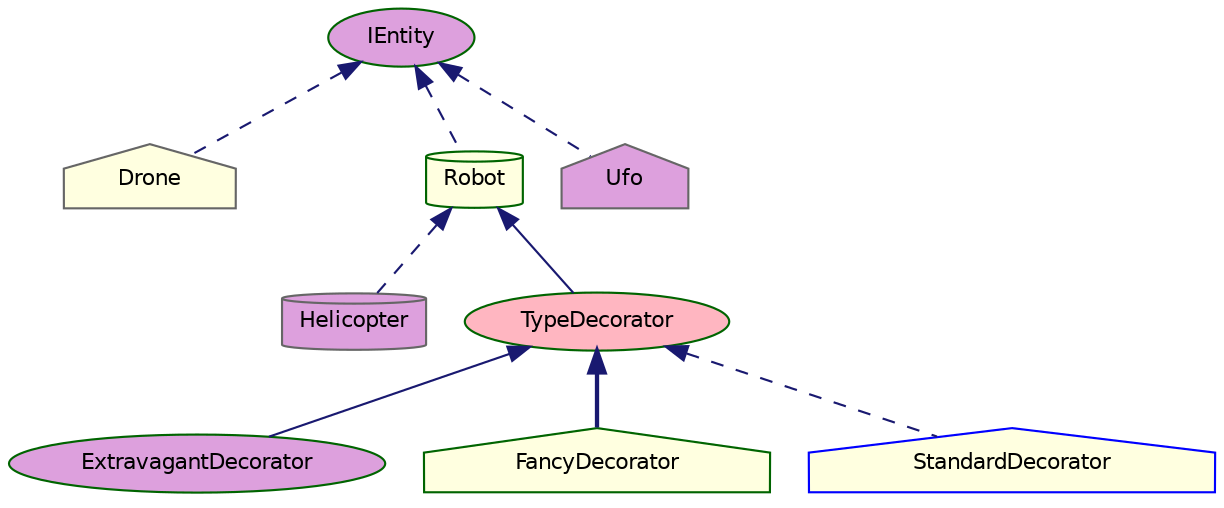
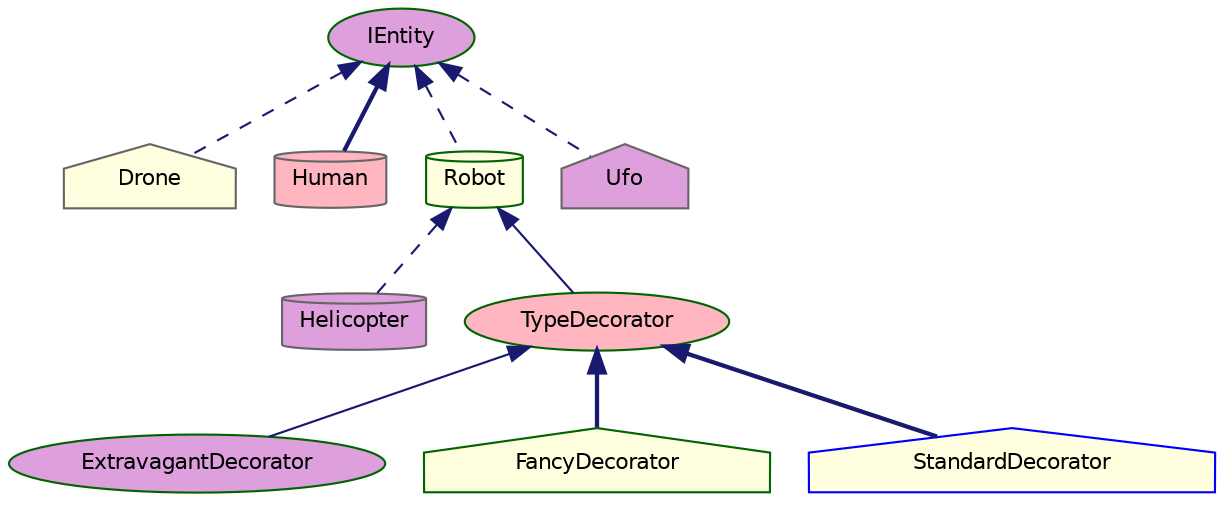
node "Human": added
edge "StandardDecorator" -> "TypeDecorator": style dashed -> bold
